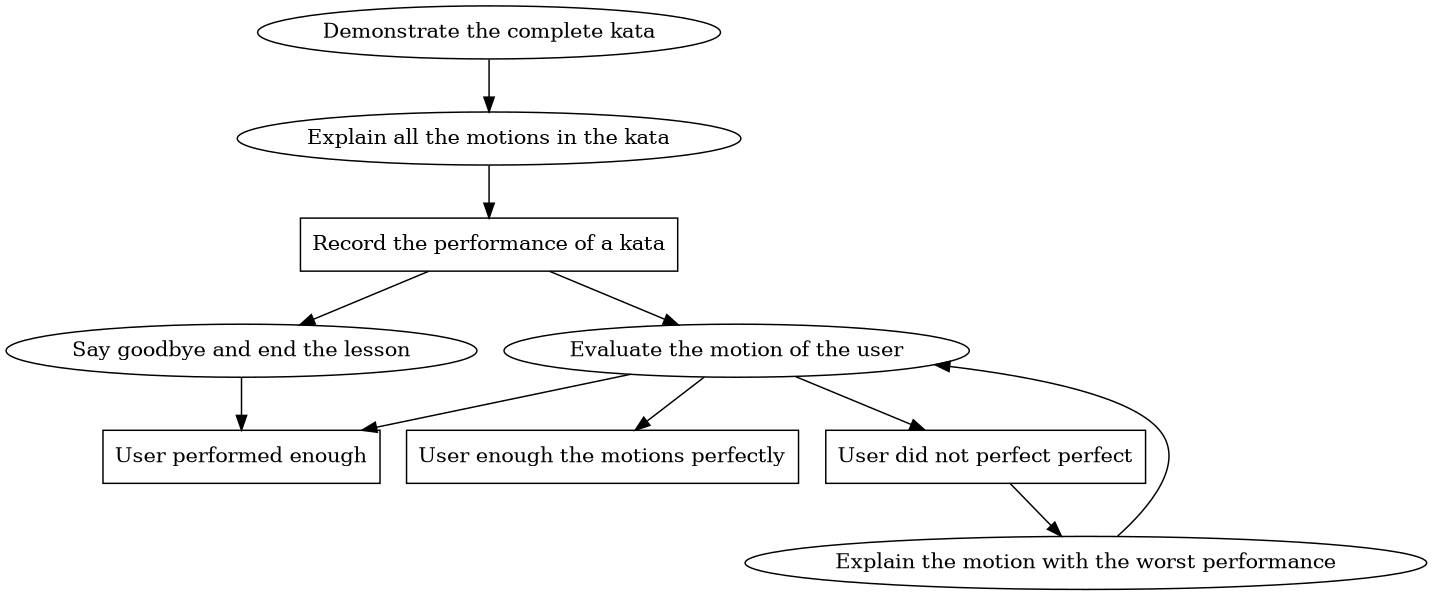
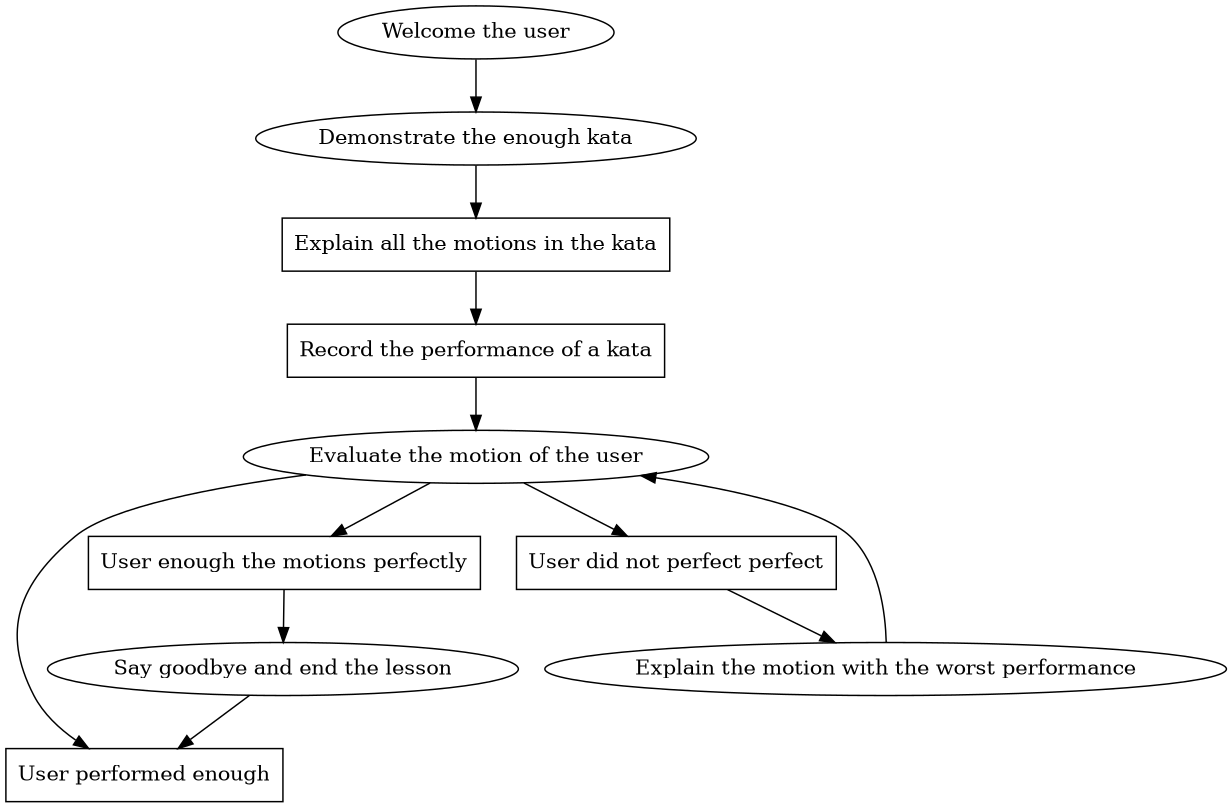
node "Welcome the user": added
node "Demonstrate the complete kata": label "Demonstrate the complete kata" -> "Demonstrate the enough kata"
node "Explain all the motions in the kata": shape ellipse -> box
edge "Record the performance of a kata" -> "Say goodbye and end the lesson": now "User enough the motions perfectly" -> "Say goodbye and end the lesson"
